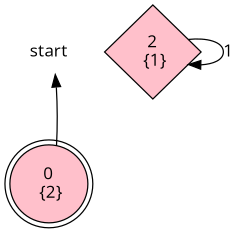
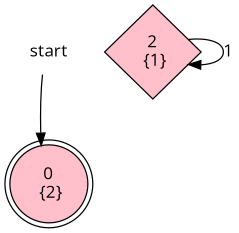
edge "0 {2}" -> "start": reversed
